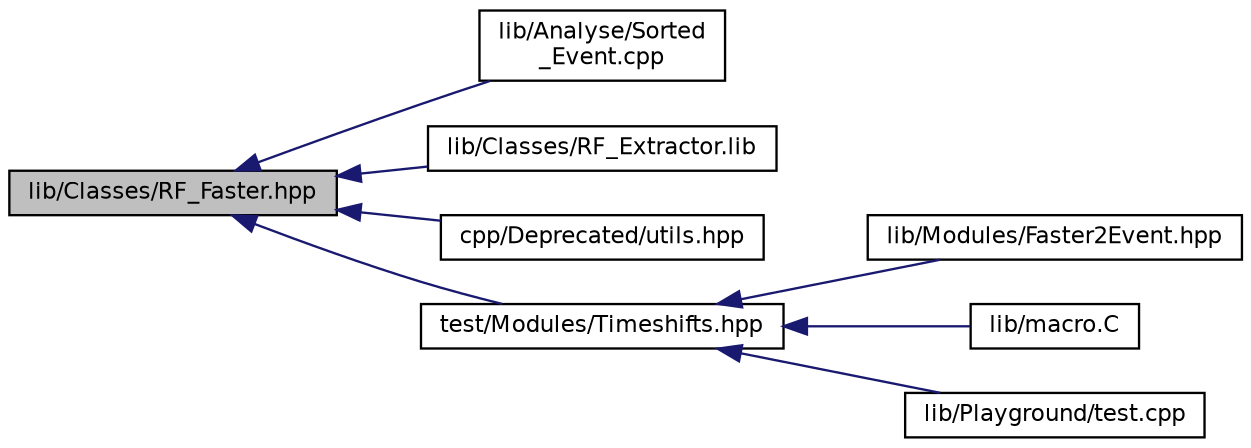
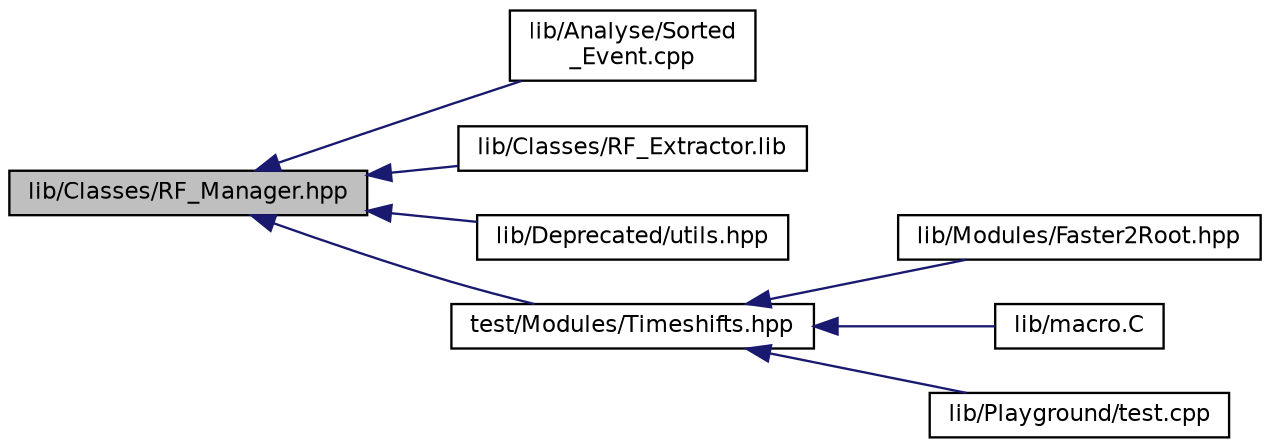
node "lib/Classes/RF_Faster.hpp": label "lib/Classes/RF_Faster.hpp" -> "lib/Classes/RF_Manager.hpp"
node "cpp/Deprecated/utils.hpp": label "cpp/Deprecated/utils.hpp" -> "lib/Deprecated/utils.hpp"
node "lib/Modules/Faster2Event.hpp": label "lib/Modules/Faster2Event.hpp" -> "lib/Modules/Faster2Root.hpp"
